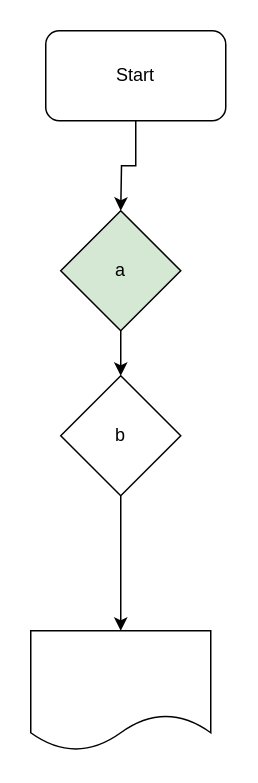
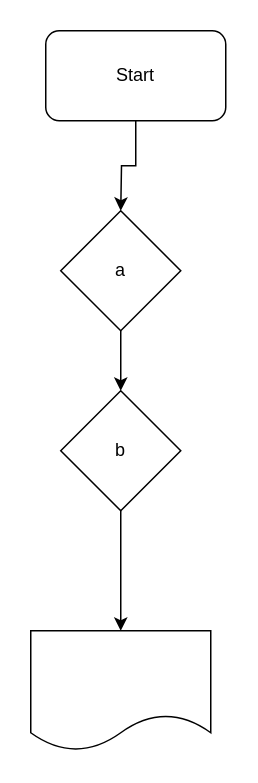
node "a": fillcolor #d5e8d4 -> #ffffff
node "b": moved (121, 436) -> (121, 451)
